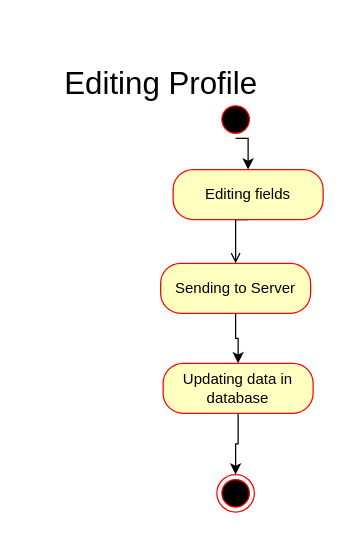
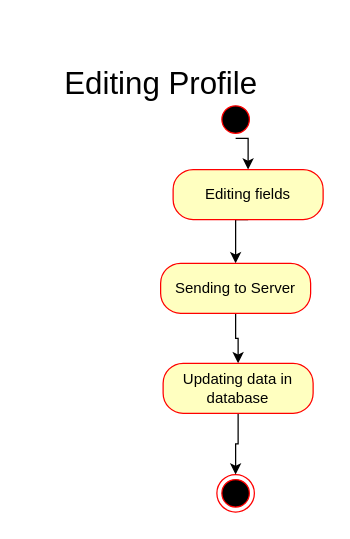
edge "Editing fields" -> "Sending to Server": arrowhead open -> classic
